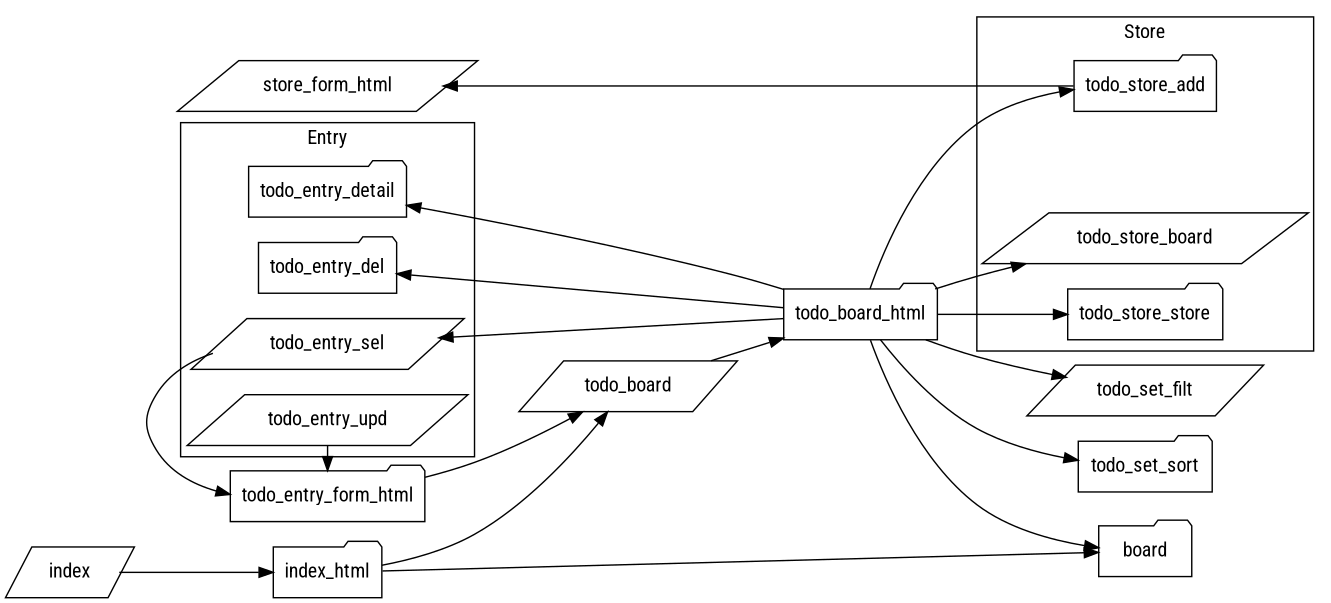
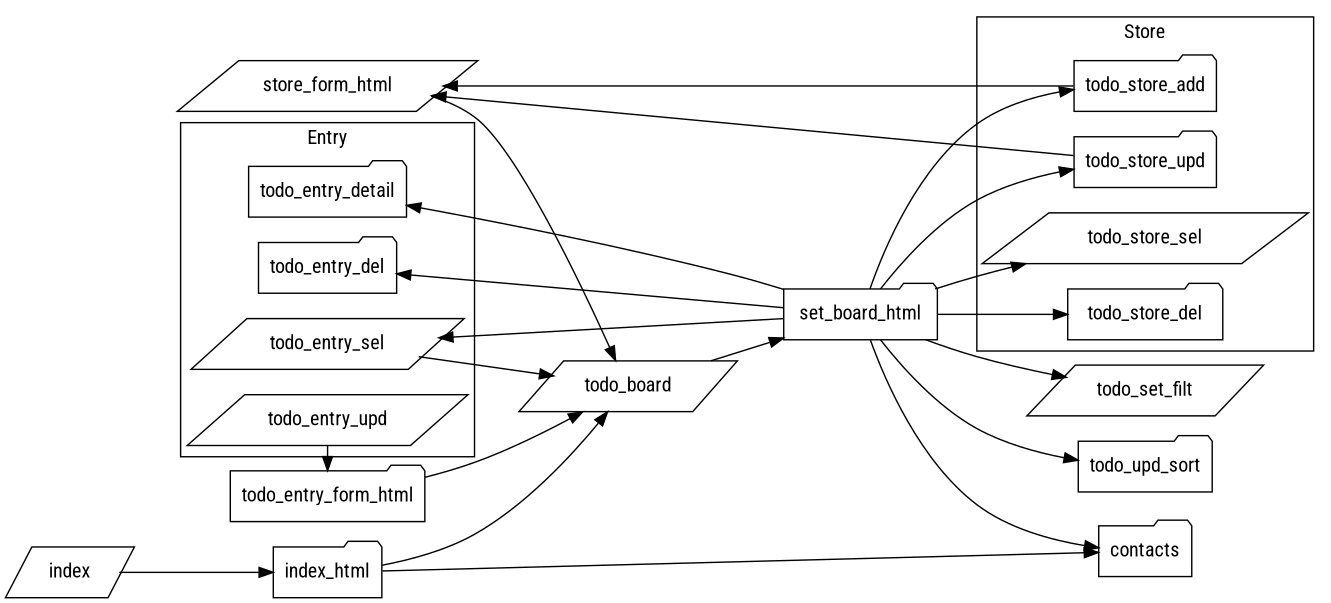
node "todo_store_upd": added
edge "store_form_html" -> "todo_board": added
node "todo_store_board": label "todo_store_board" -> "todo_store_sel"
node "todo_board_html": label "todo_board_html" -> "set_board_html"
node "todo_store_store": label "todo_store_store" -> "todo_store_del"
edge "todo_entry_sel" -> "todo_entry_form_html": now "todo_entry_sel" -> "todo_board"
node "todo_set_sort": label "todo_set_sort" -> "todo_upd_sort"
node "board": label "board" -> "contacts"
